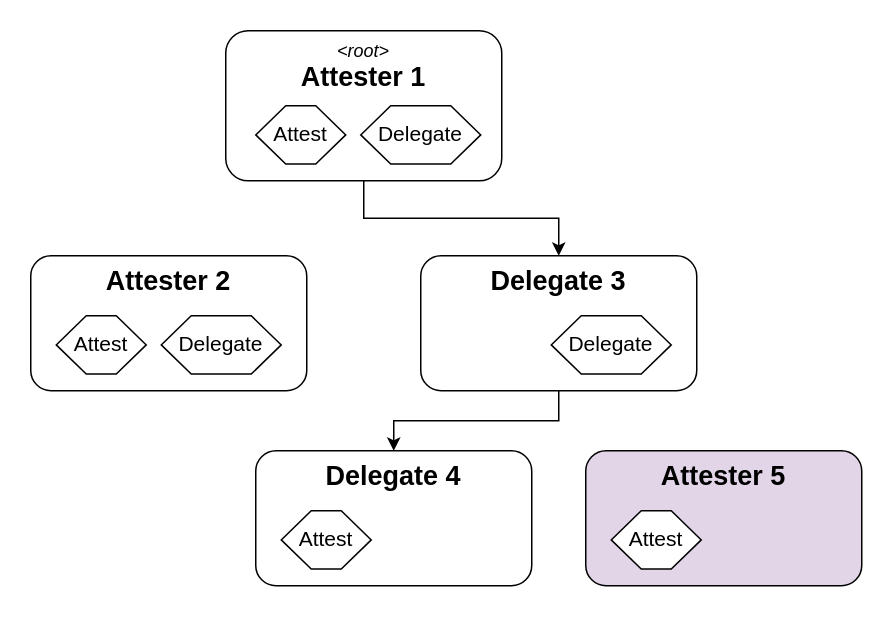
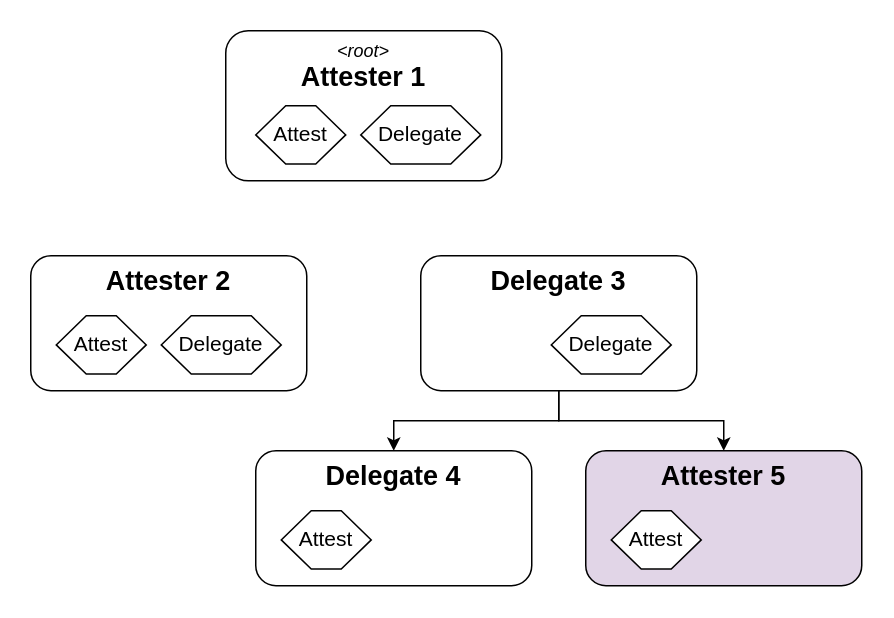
edge "<root> Attester 1" -> "Delegate 3": removed
edge "Delegate 3" -> "Attester 5": added
